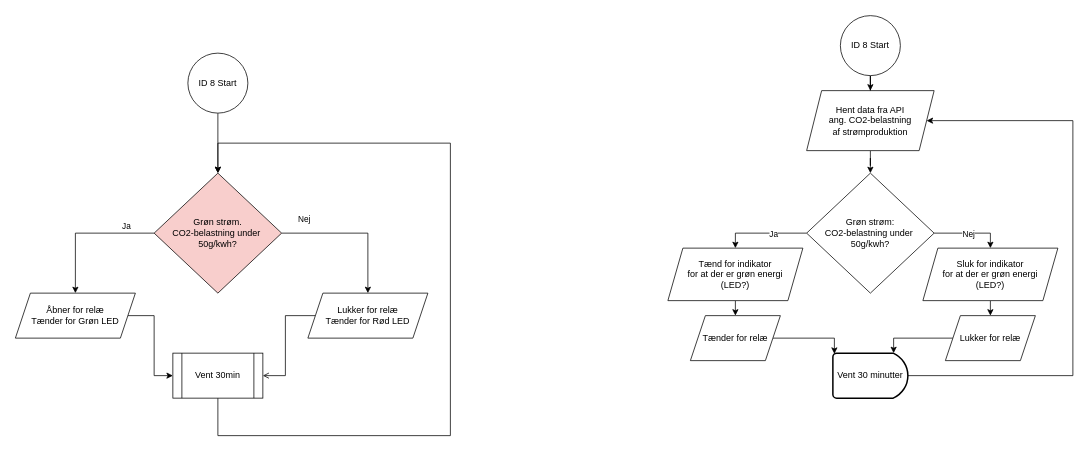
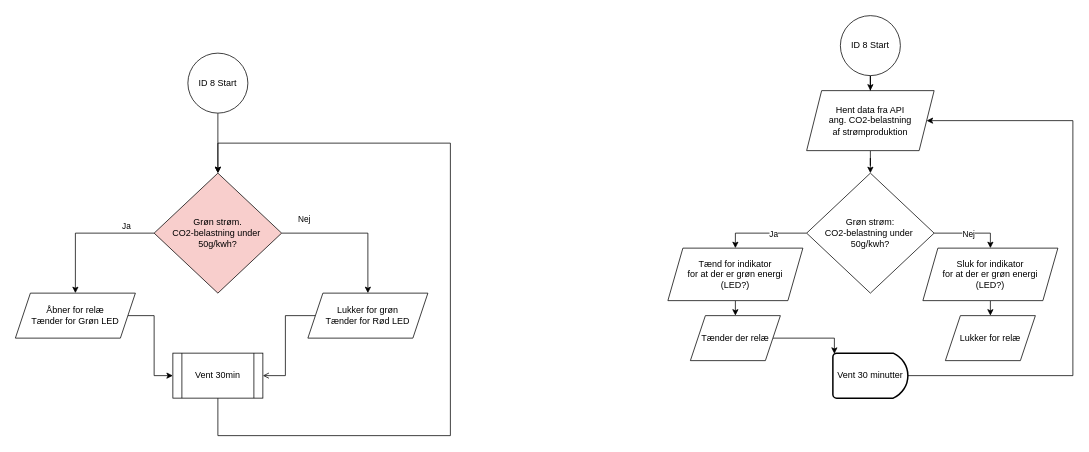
node "Lukker for relæ Tænder for Rød LED": label "Lukker for relæ Tænder for Rød LED" -> "Lukker for grøn Tænder for Rød LED"
node "Tænder for relæ": label "Tænder for relæ" -> "Tænder der relæ"
edge "Lukker for relæ" -> "Vent 30 minutter": removed
